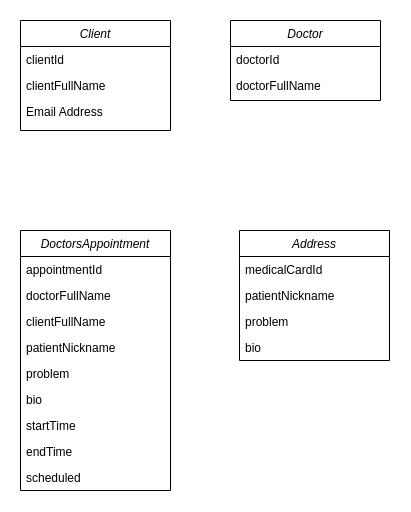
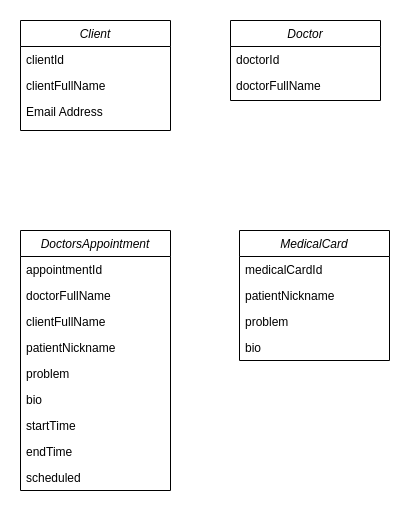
node "Address": label "Address" -> "MedicalCard"
